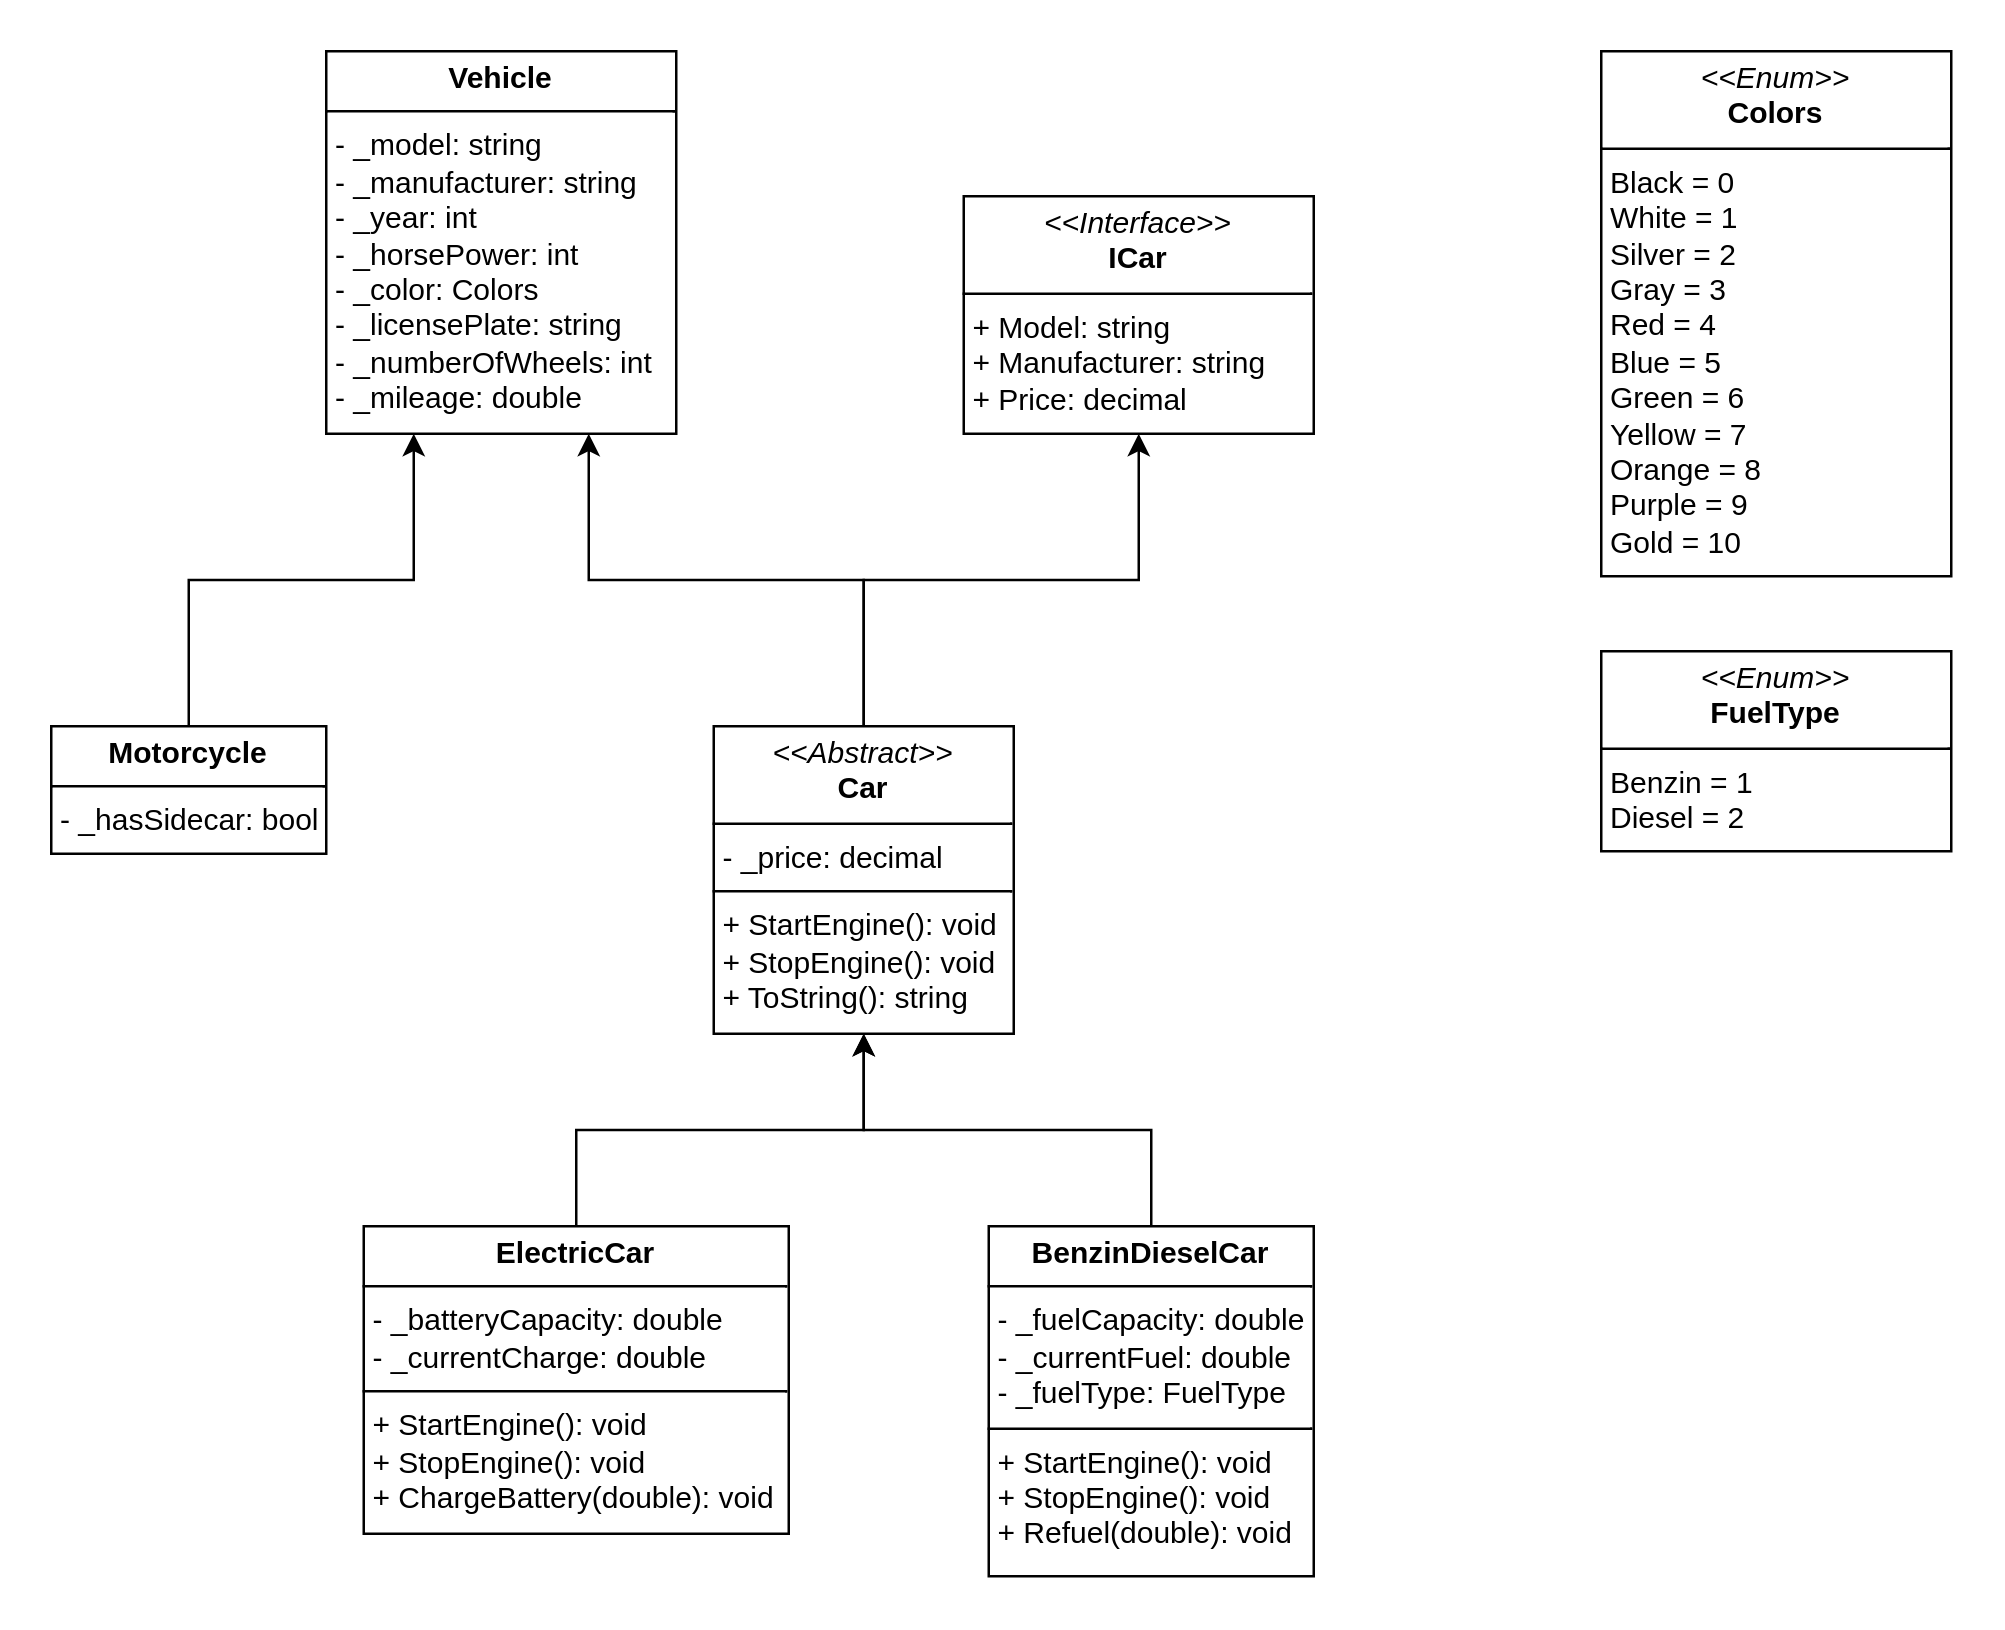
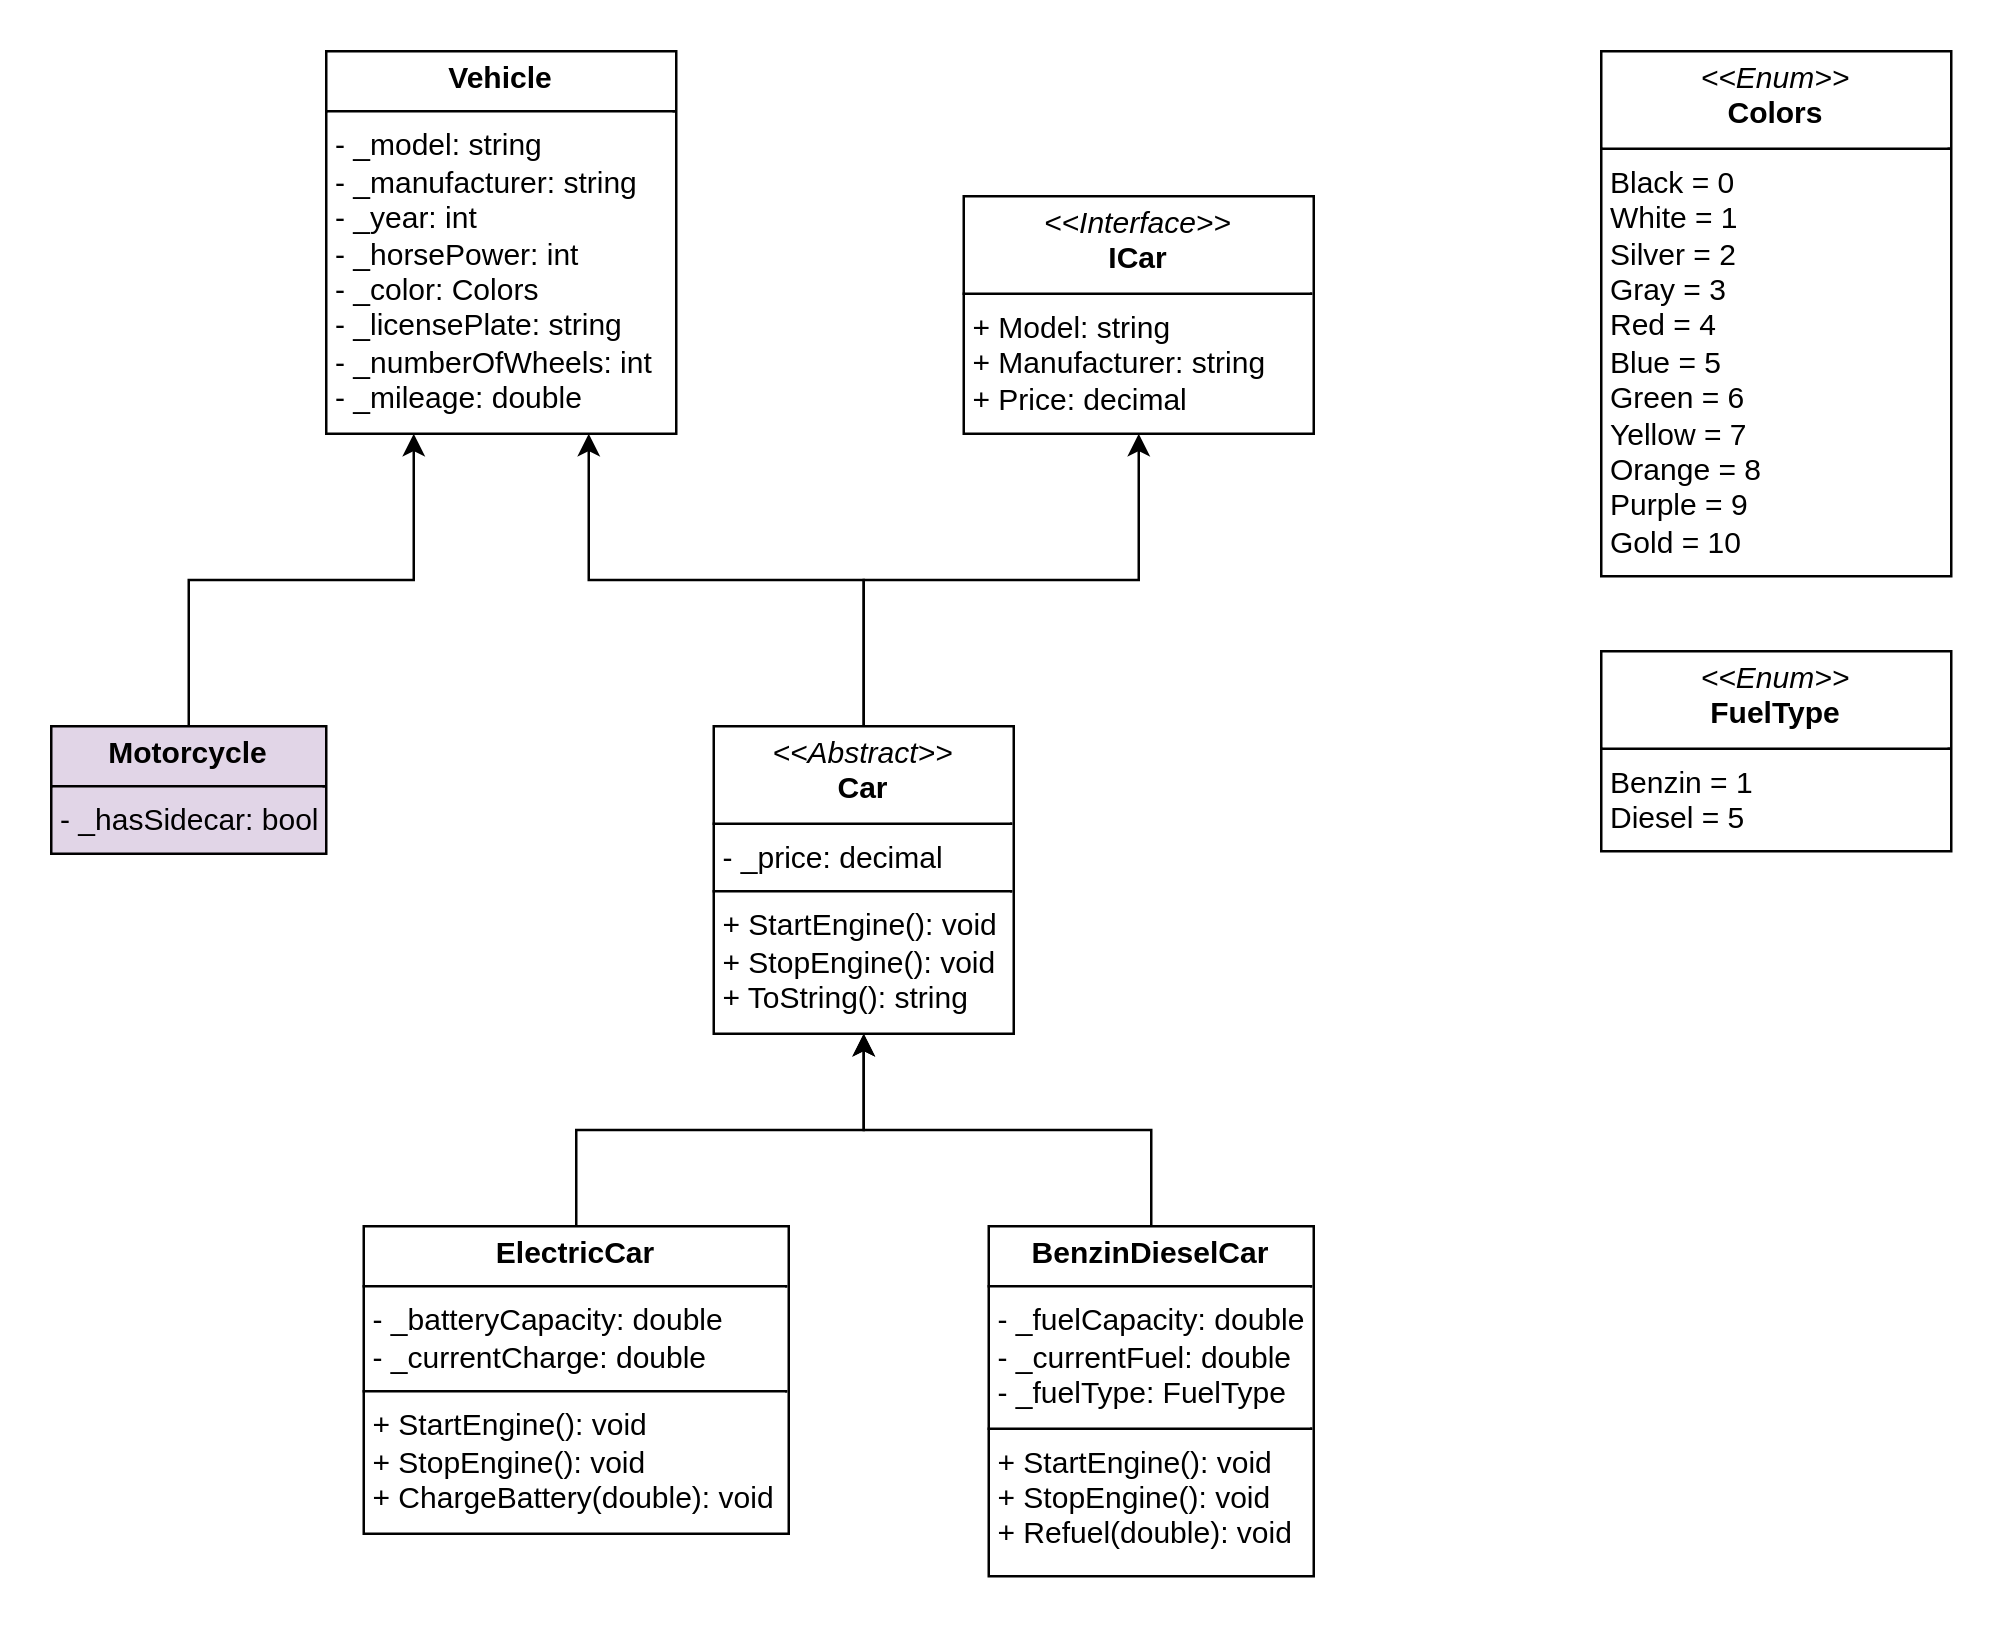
node "<<Enum>> FuelType Benzin = 1 Diesel = 2": label "<<Enum>> FuelType Benzin = 1 Diesel = 2" -> "<<Enum>> FuelType Benzin = 1 Diesel = 5"
node "Motorcycle - _hasSidecar: bool": fillcolor #ffffff -> #e1d5e7
